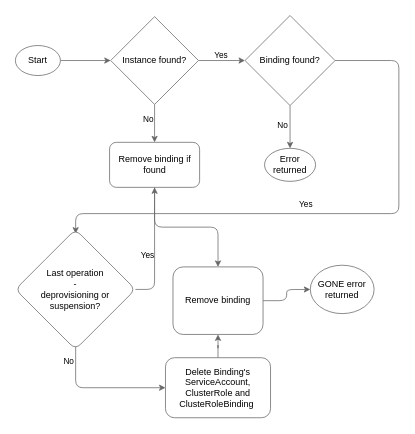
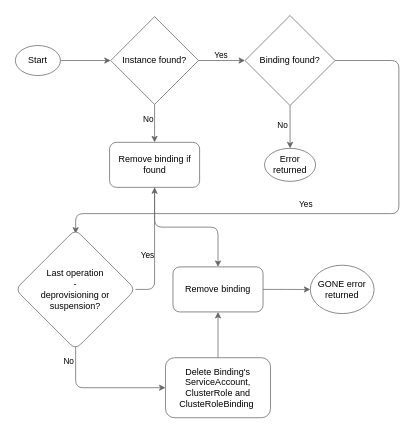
node "Remove binding": size 90x68 -> 90x45
